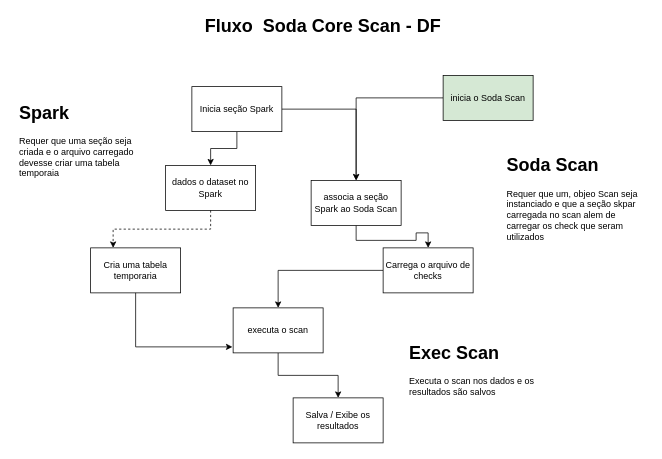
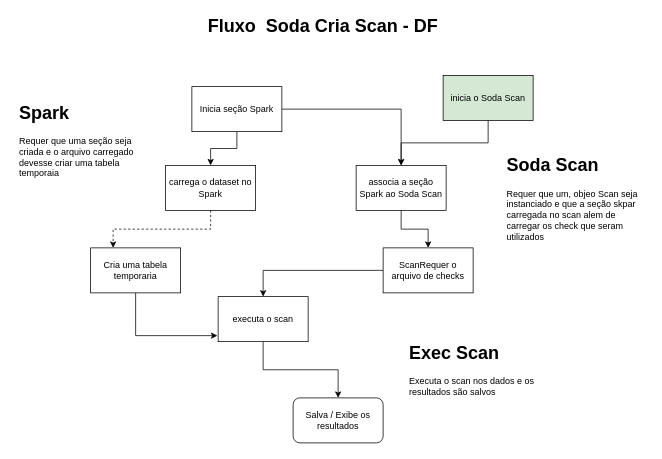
node "Fluxo Soda Core Scan - DF": label "Fluxo Soda Core Scan - DF" -> "Fluxo Soda Cria Scan - DF"
node "dados o dataset no Spark": label "dados o dataset no Spark" -> "carrega o dataset no Spark"
node "associa a seção Spark ao Soda Scan": moved (356, 203) -> (401, 188)
node "Carrega o arquivo de checks": label "Carrega o arquivo de checks" -> "ScanRequer o arquivo de checks"
node "executa o scan": moved (278, 330) -> (263, 319)
node "Salva / Exibe os resultados": shape rectangle -> rounded rectangle
